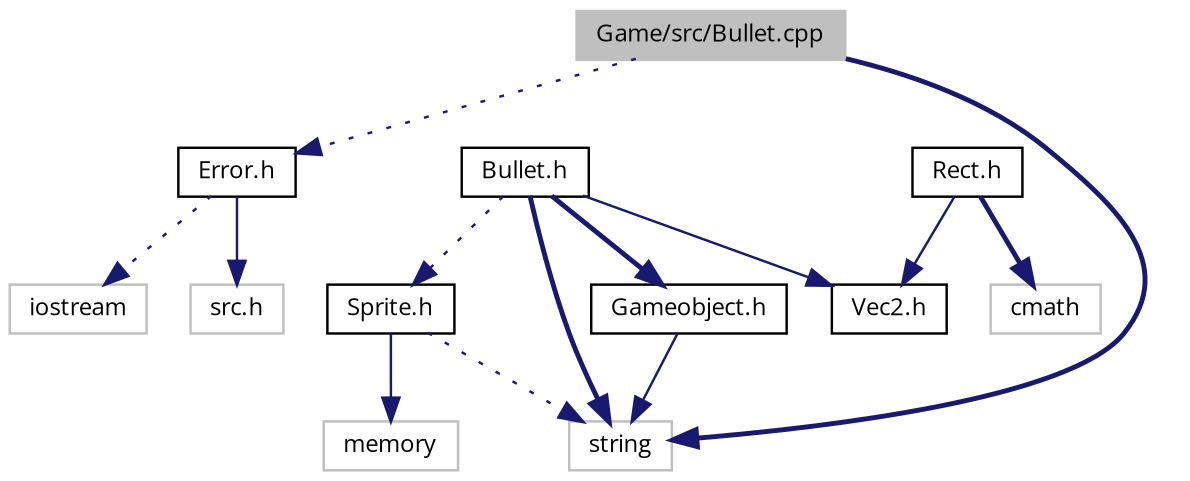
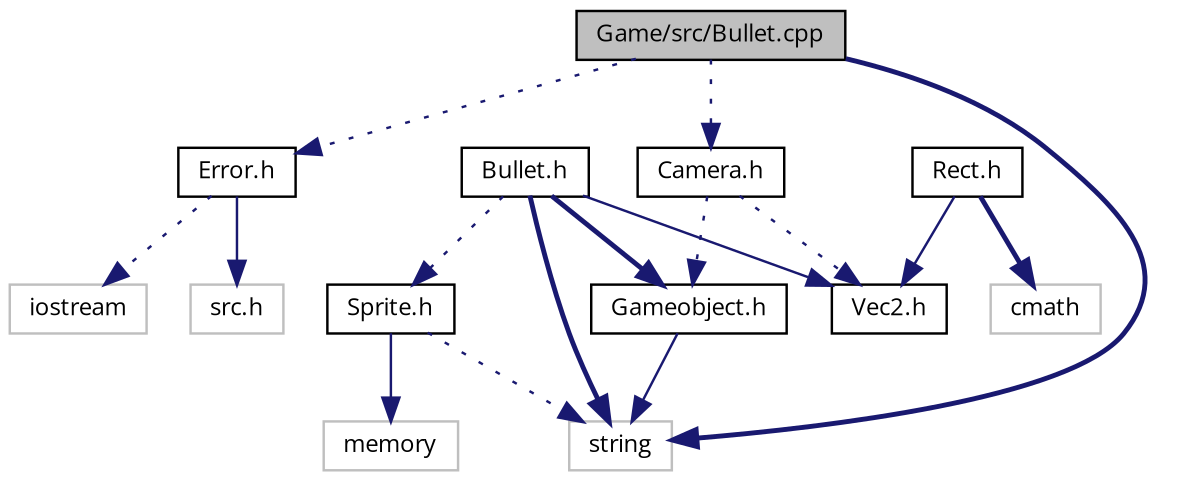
node "Game/src/Bullet.cpp": color grey75 -> black
node "Camera.h": added
